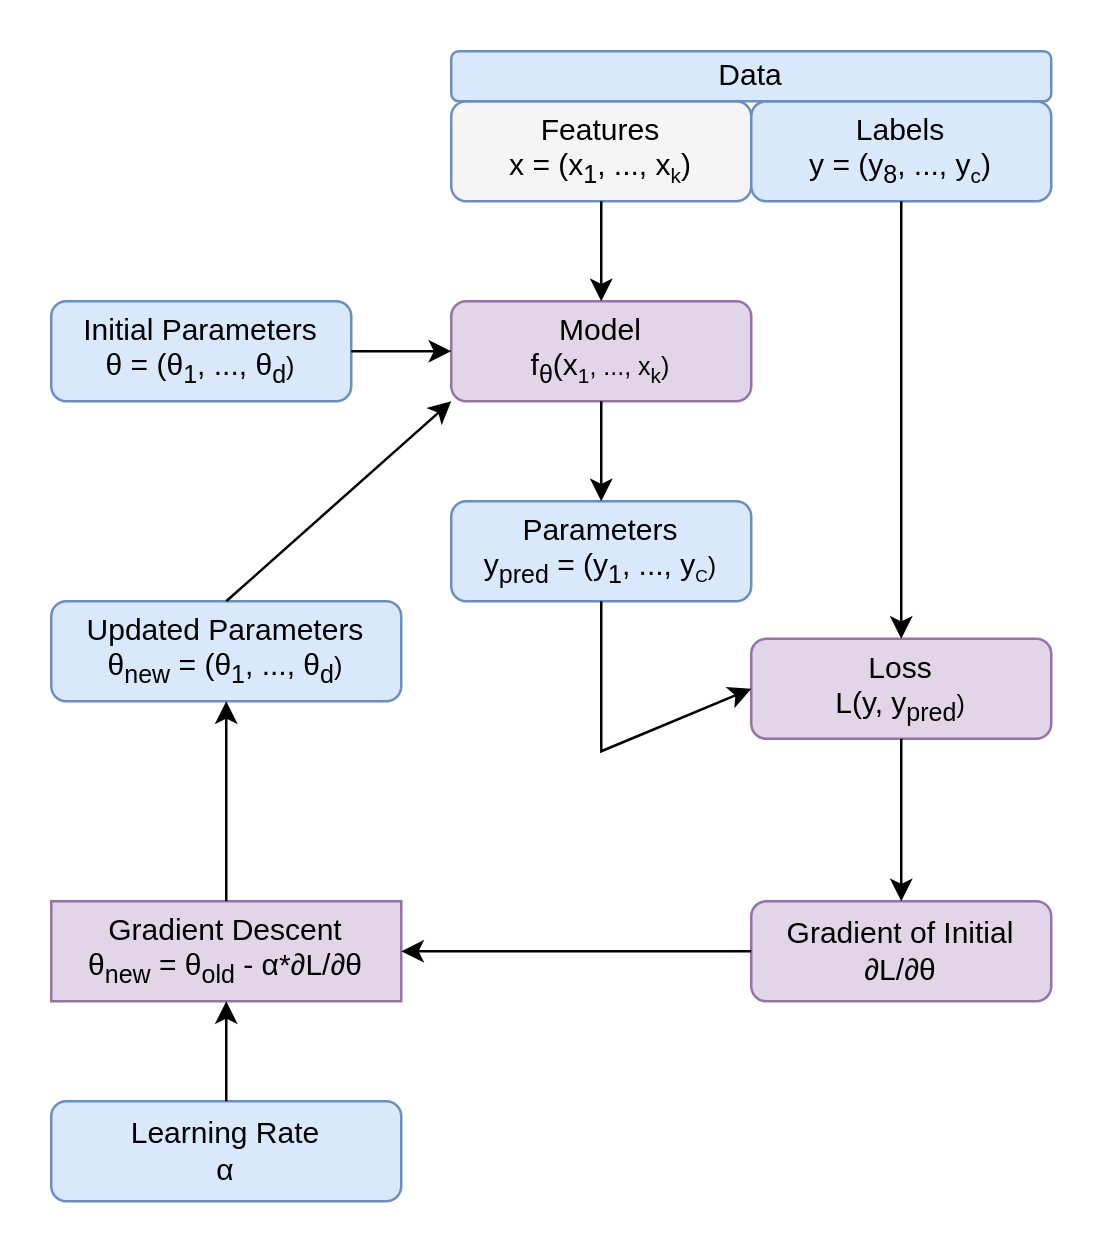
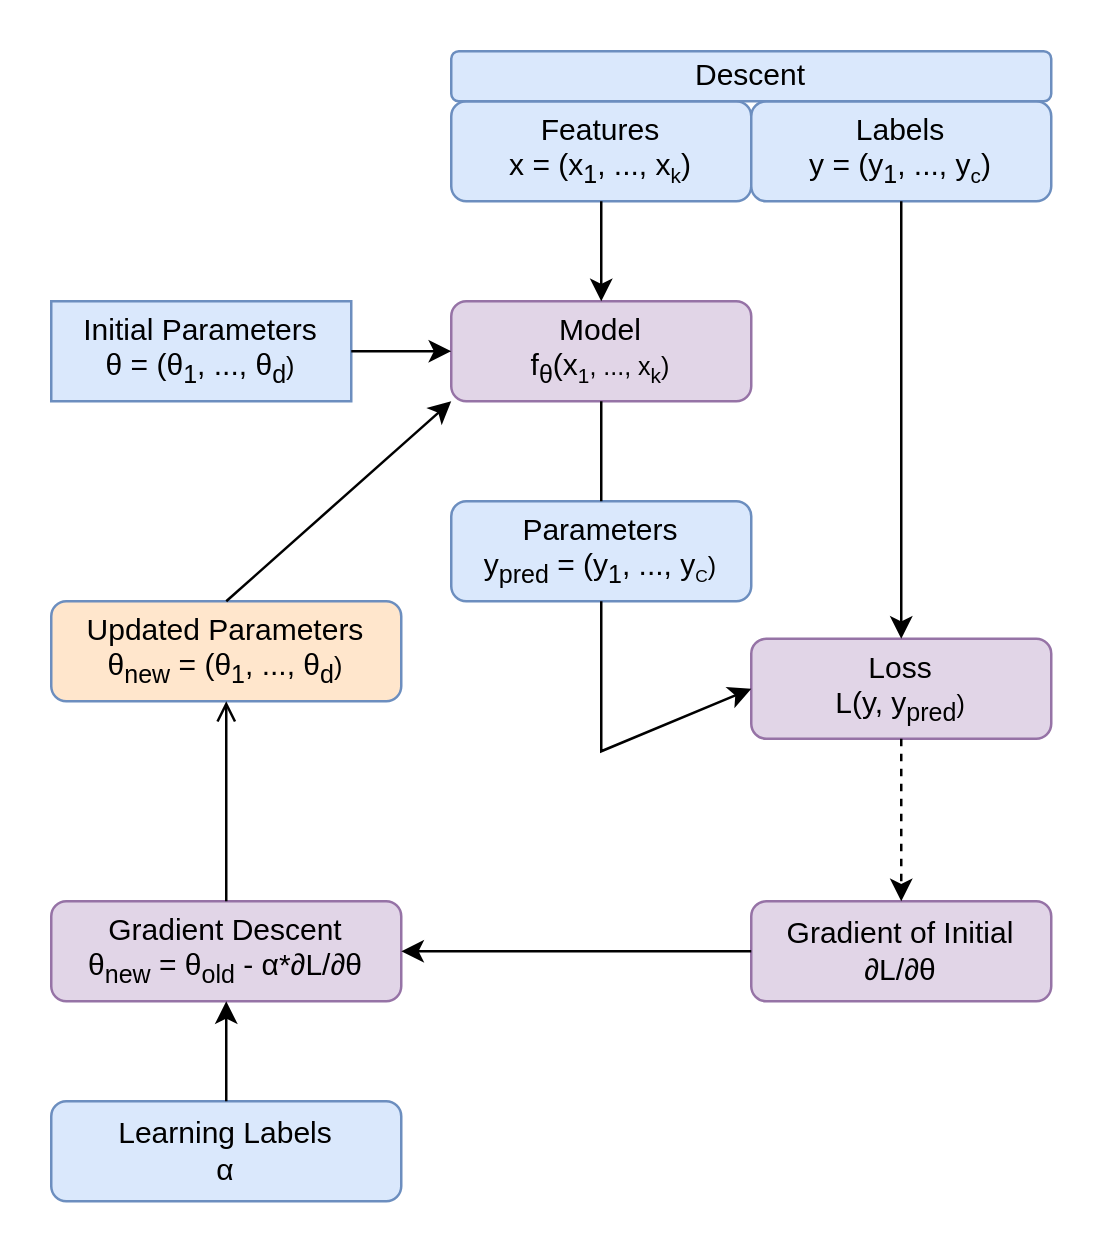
node "Data": label "Data" -> "Descent"
node "Features x = (x1, ..., xk)": fillcolor #f5f5f5 -> #dae8fc
node "Labels y = (y8, ..., yc)": label "Labels y = (y8, ..., yc)" -> "Labels y = (y1, ..., yc)"
node "Initial Parameters θ = (θ1, ..., θd)": shape rounded rectangle -> rectangle
edge "Model fθ(x1, ..., xk)" -> "Parameters ypred = (y1, ..., yC)": arrowhead classic -> none
node "Updated Parameters θnew = (θ1, ..., θd)": fillcolor #dae8fc -> #ffe6cc
edge "Gradient Descent θnew = θold - α*∂L/∂θ" -> "Updated Parameters θnew = (θ1, ..., θd)": arrowhead classic -> open
edge "Loss L(y, ypred)" -> "Gradient of Initial ∂L/∂θ": style solid -> dashed
node "Gradient Descent θnew = θold - α*∂L/∂θ": shape rectangle -> rounded rectangle
node "Learning Rate α": label "Learning Rate α" -> "Learning Labels α"
